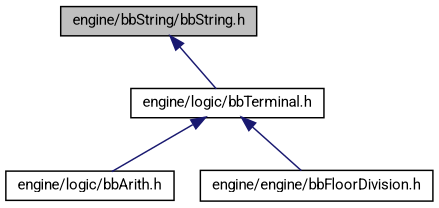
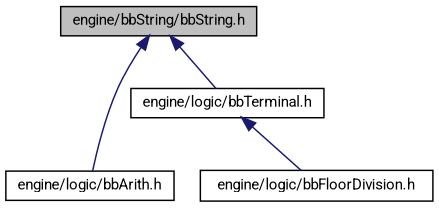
edge "engine/logic/bbArith.h" -> "engine/logic/bbTerminal.h": now "engine/logic/bbArith.h" -> "engine/bbString/bbString.h"
node "engine/engine/bbFloorDivision.h": label "engine/engine/bbFloorDivision.h" -> "engine/logic/bbFloorDivision.h"
